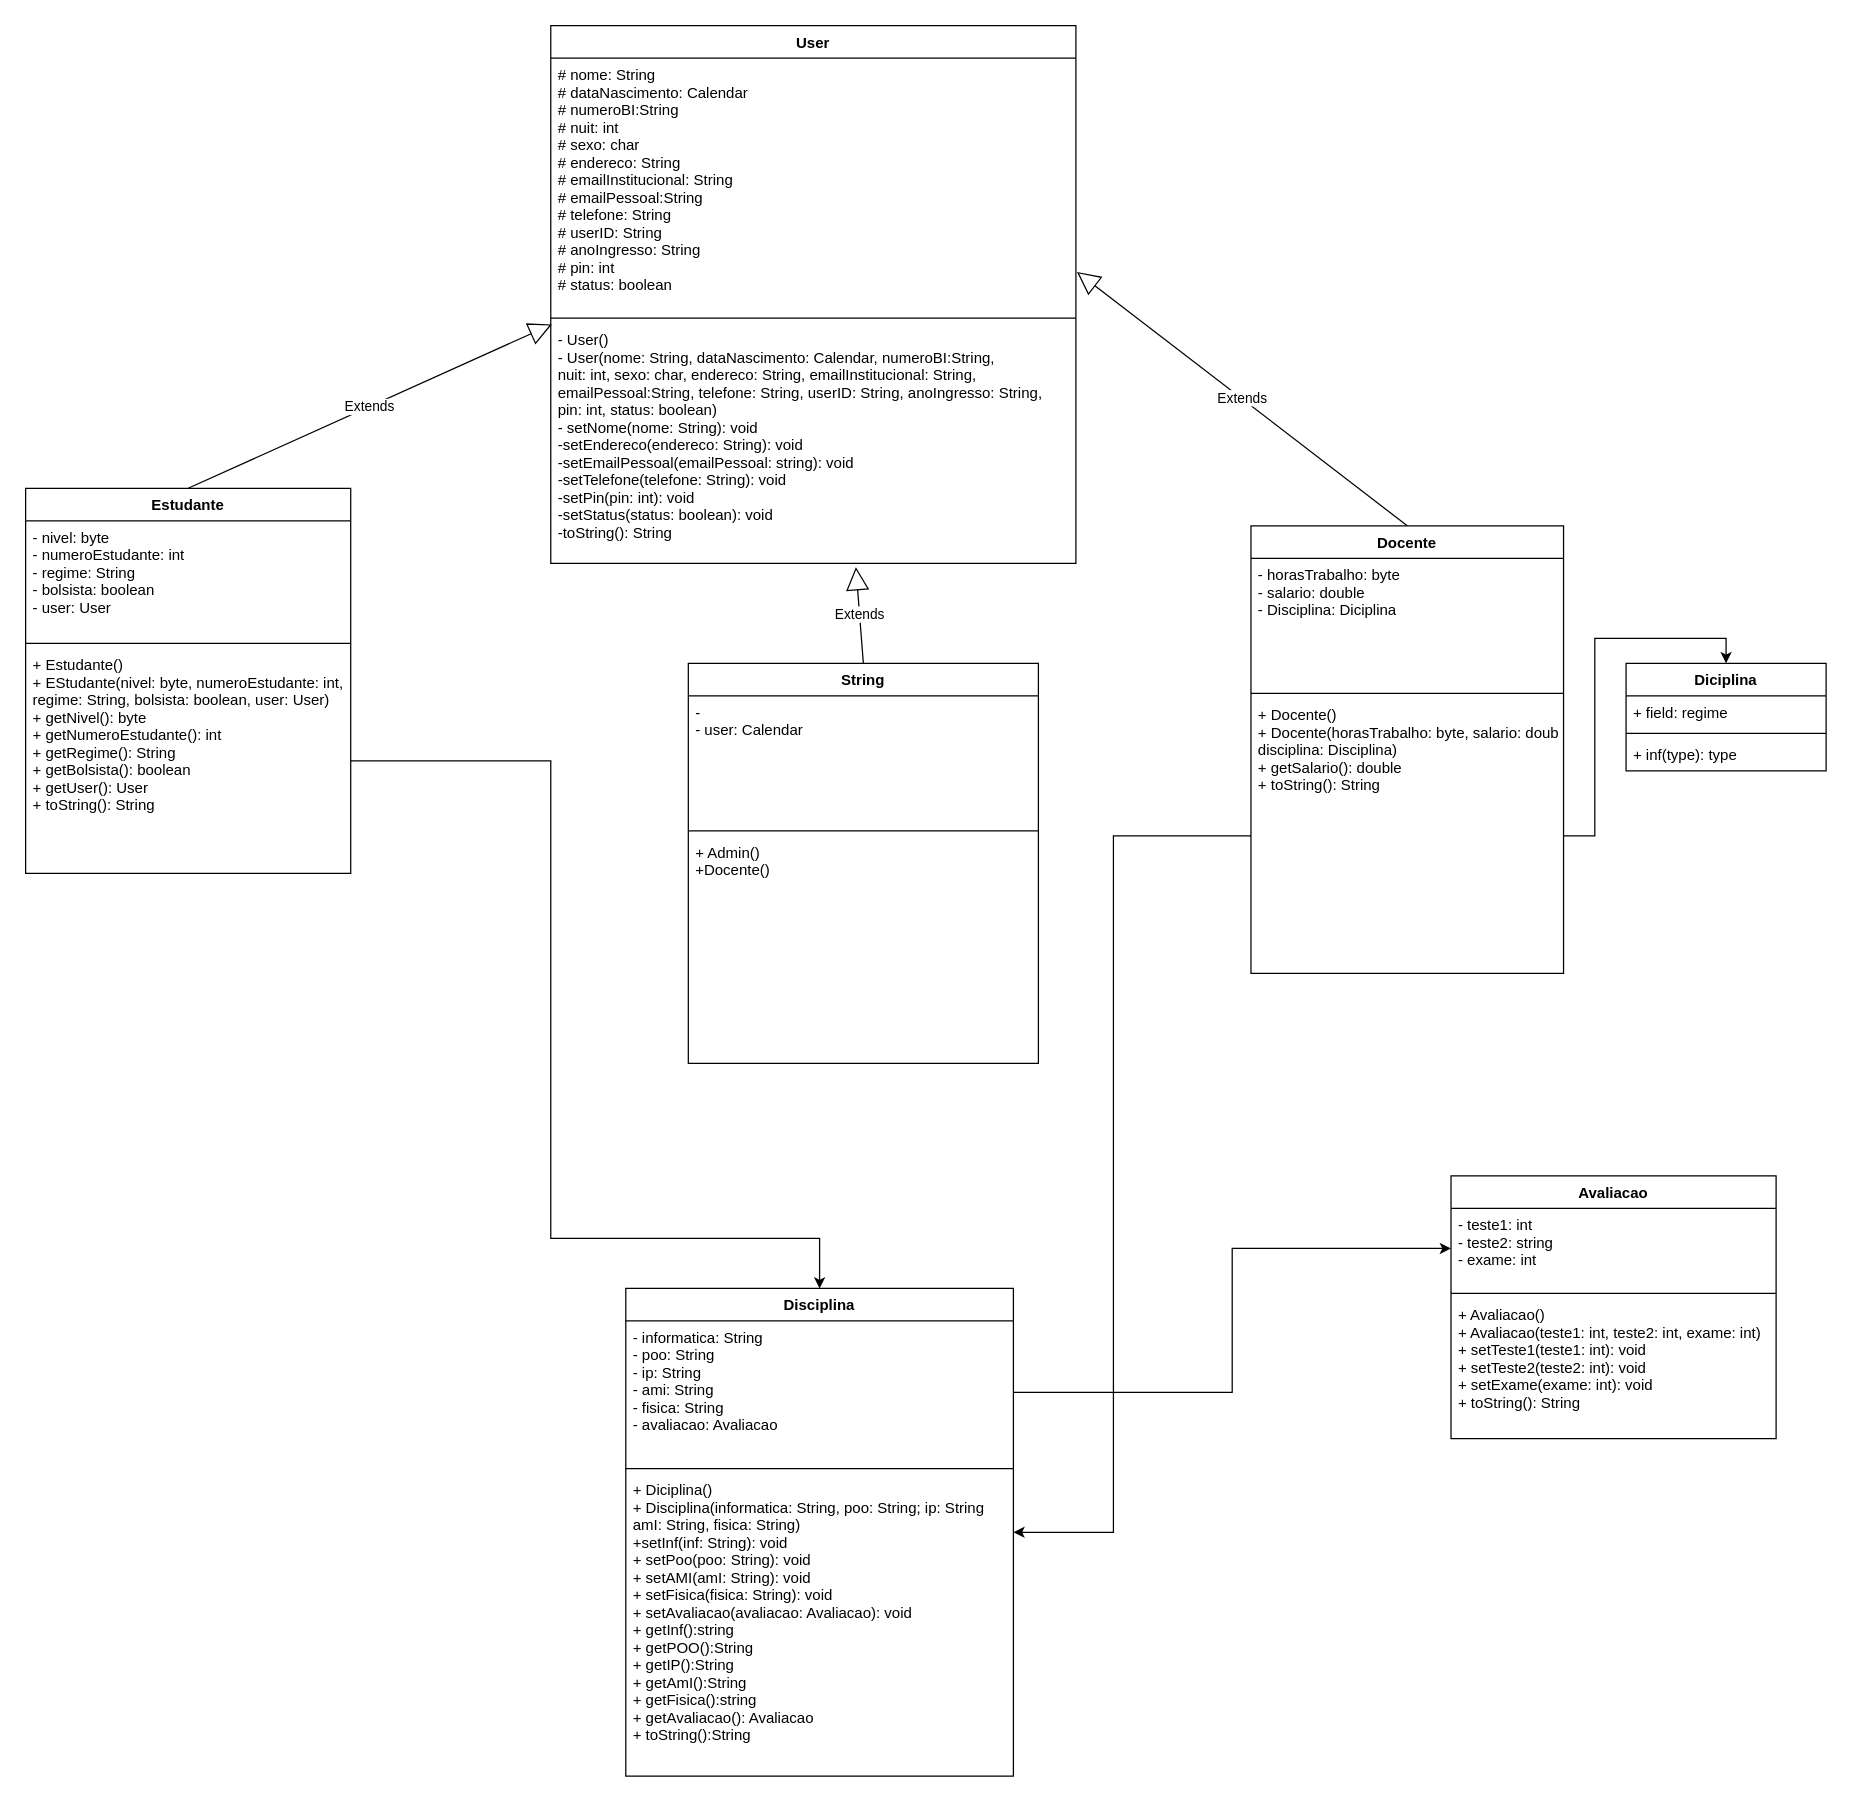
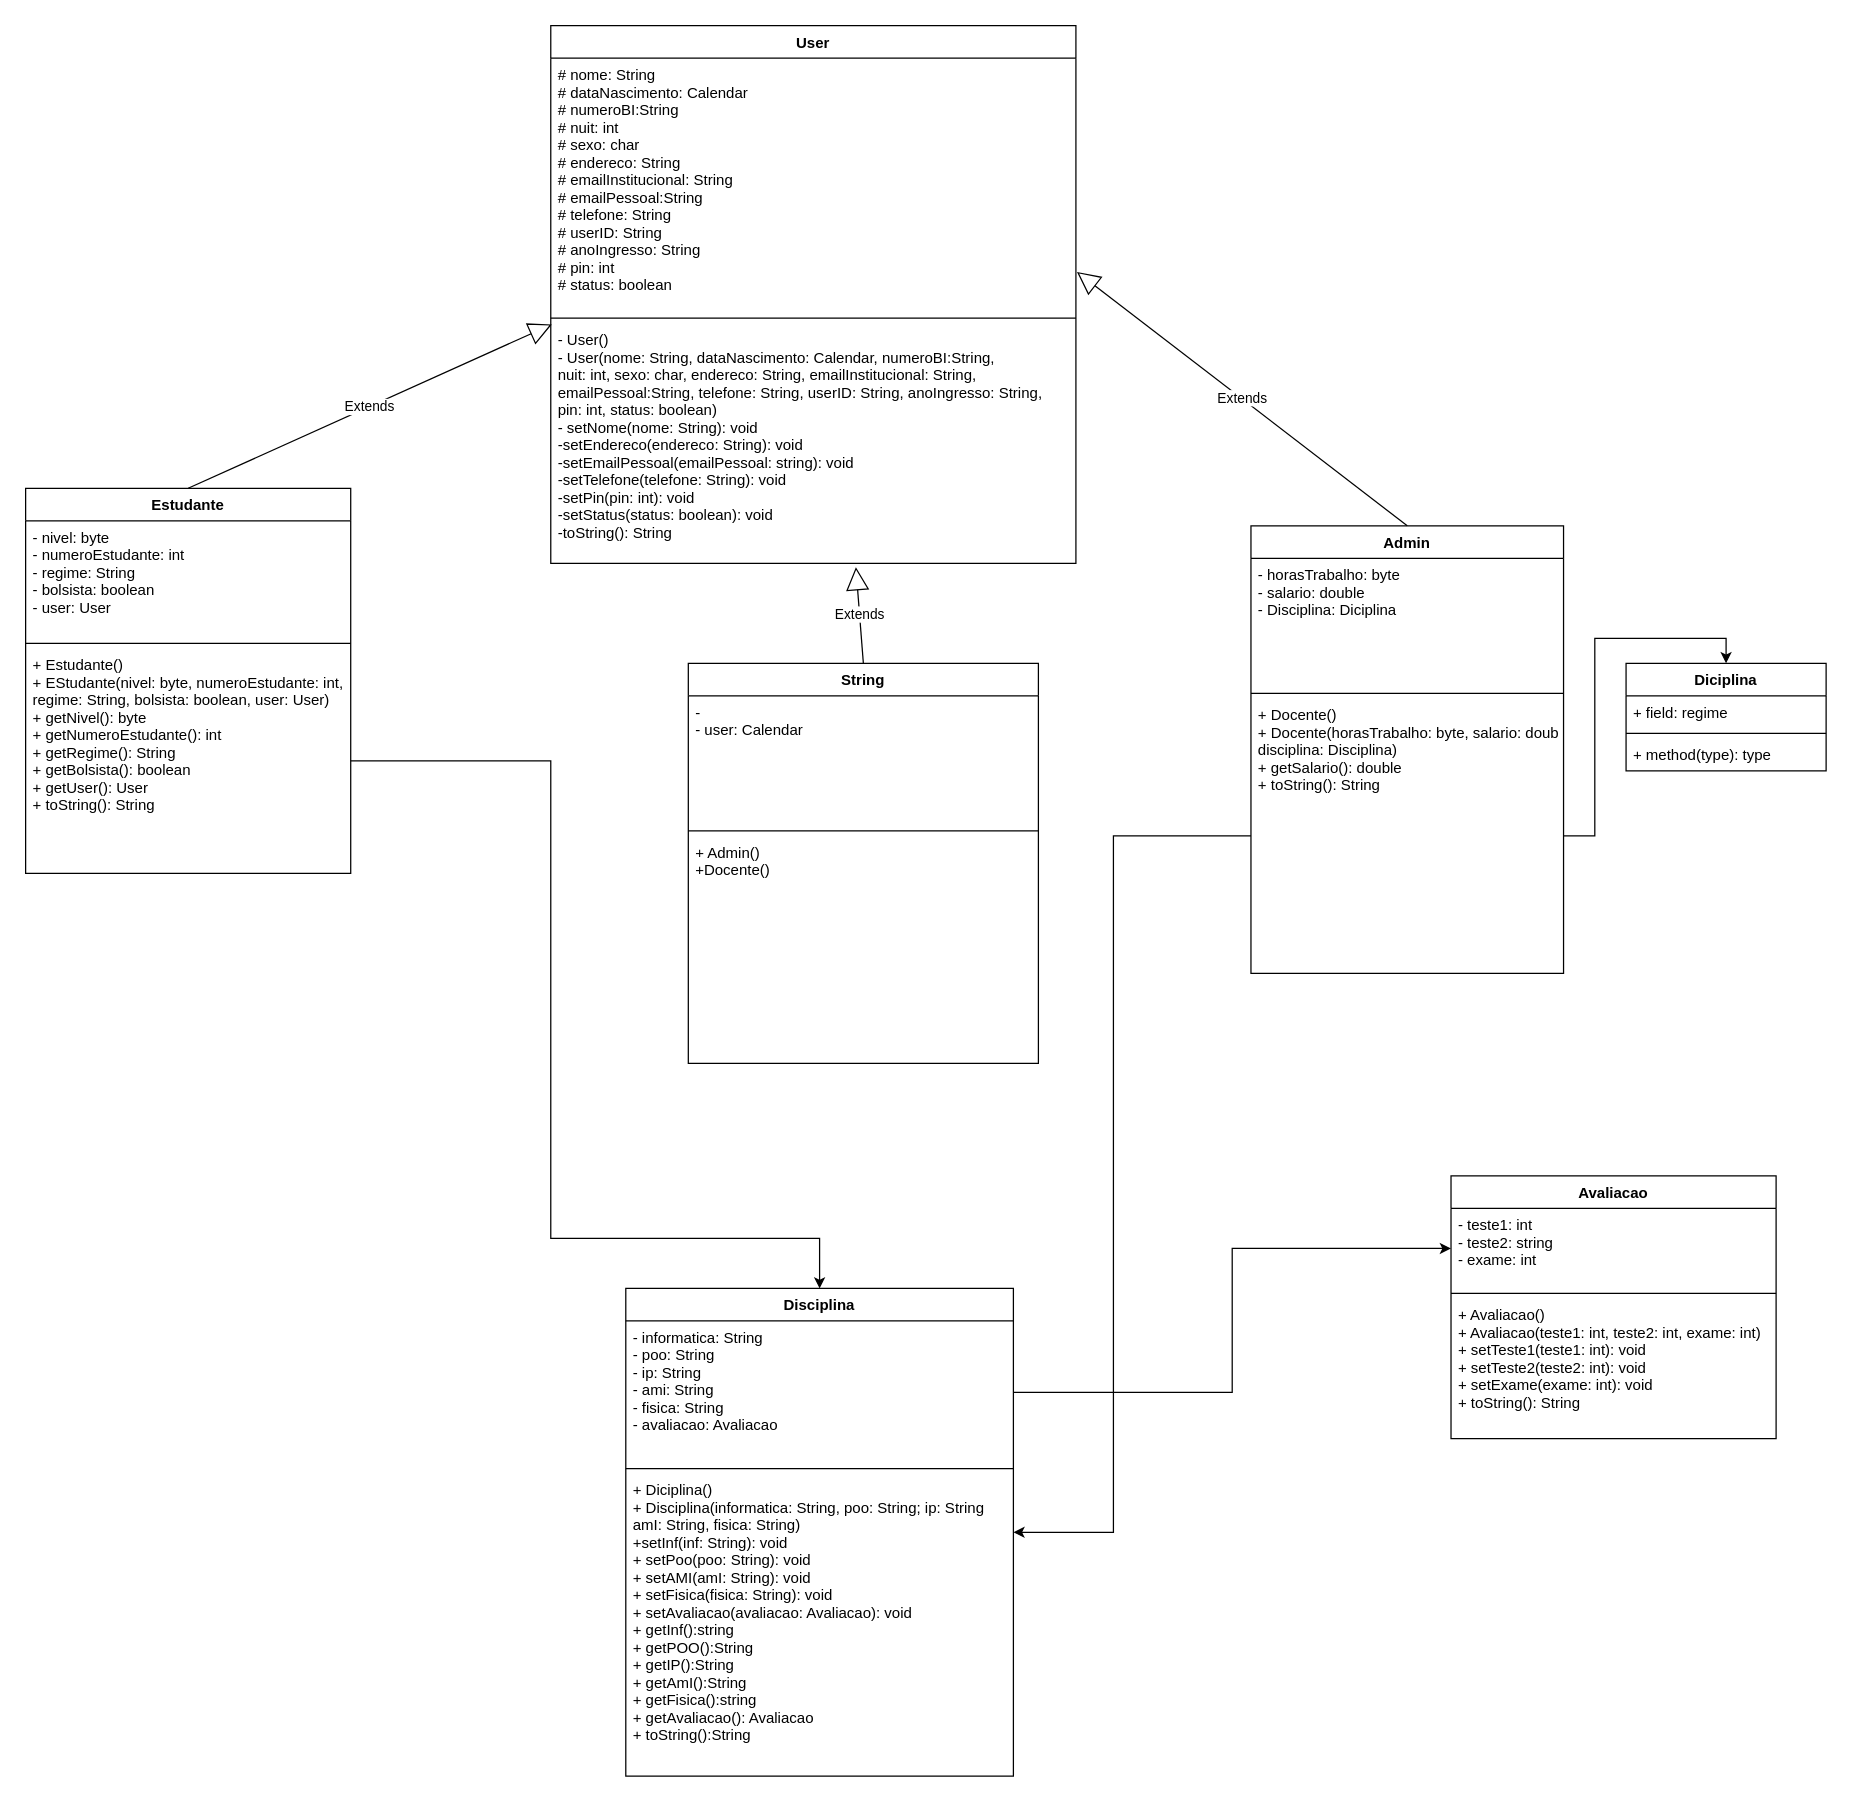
node "Docente": label "Docente" -> "Admin"
node "+ inf(type): type": label "+ inf(type): type" -> "+ method(type): type"
